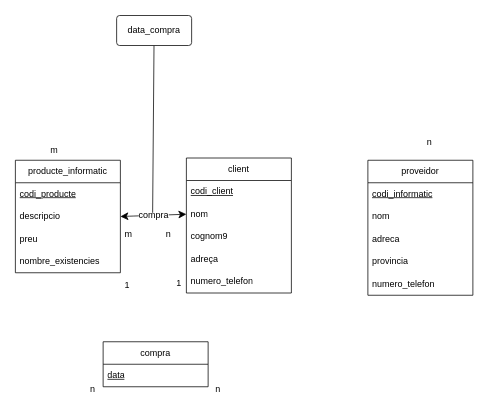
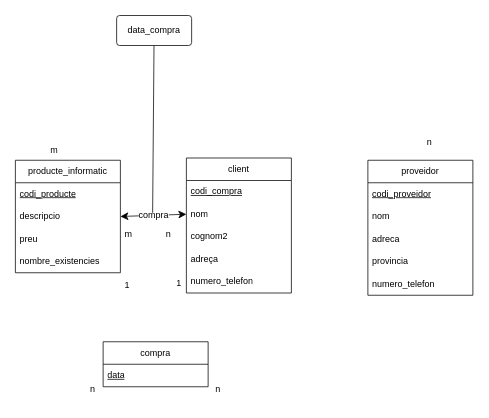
node "codi_client": label "codi_client" -> "codi_compra"
node "codi_informatic": label "codi_informatic" -> "codi_proveidor"
node "cognom9": label "cognom9" -> "cognom2"
